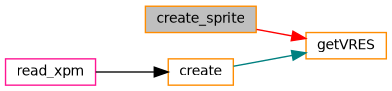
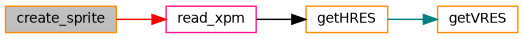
edge "create_sprite" -> "getVRES": now "create_sprite" -> "read_xpm"
node "create": label "create" -> "getHRES"
